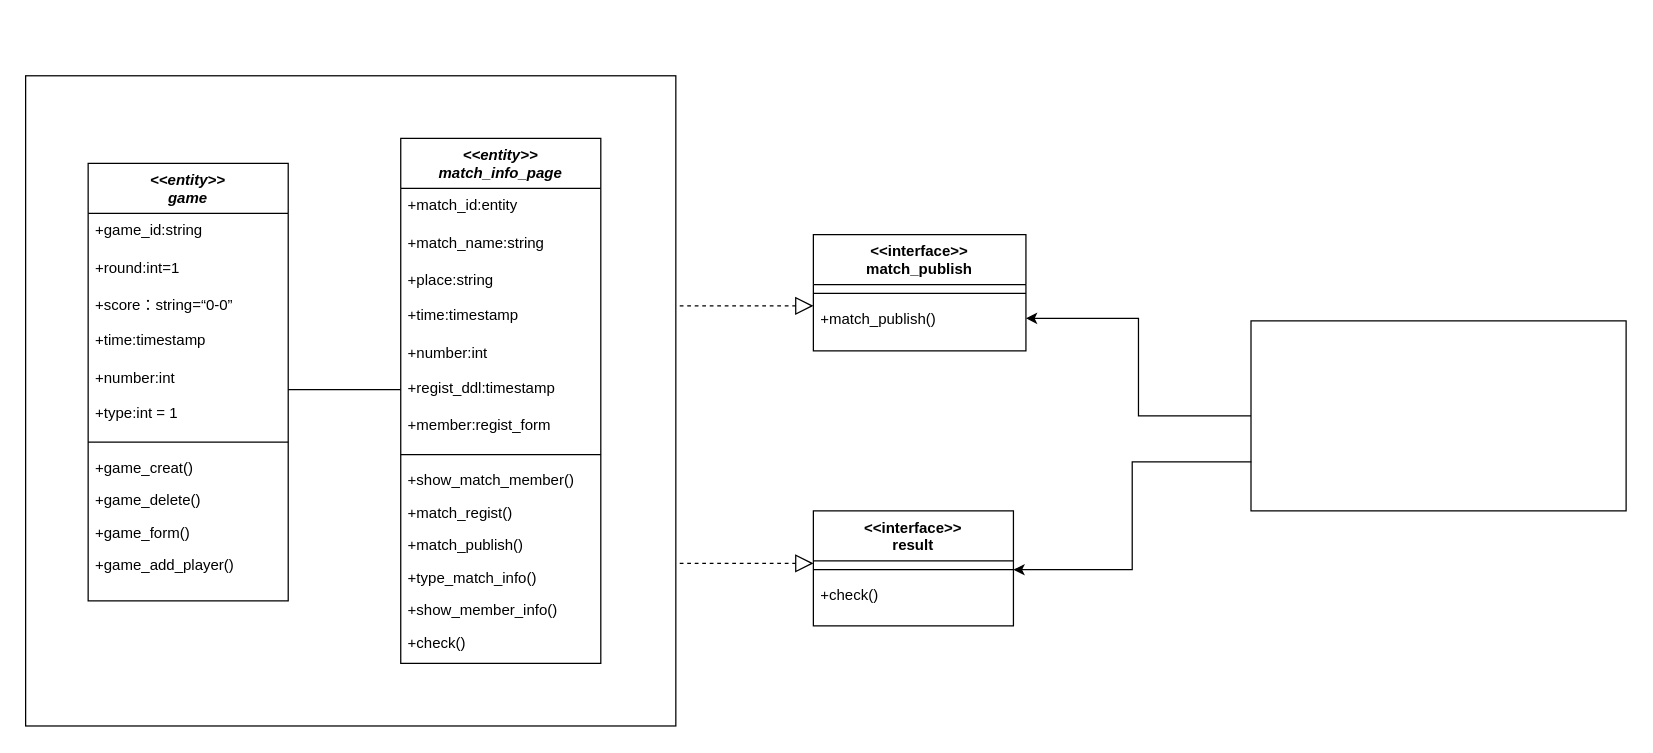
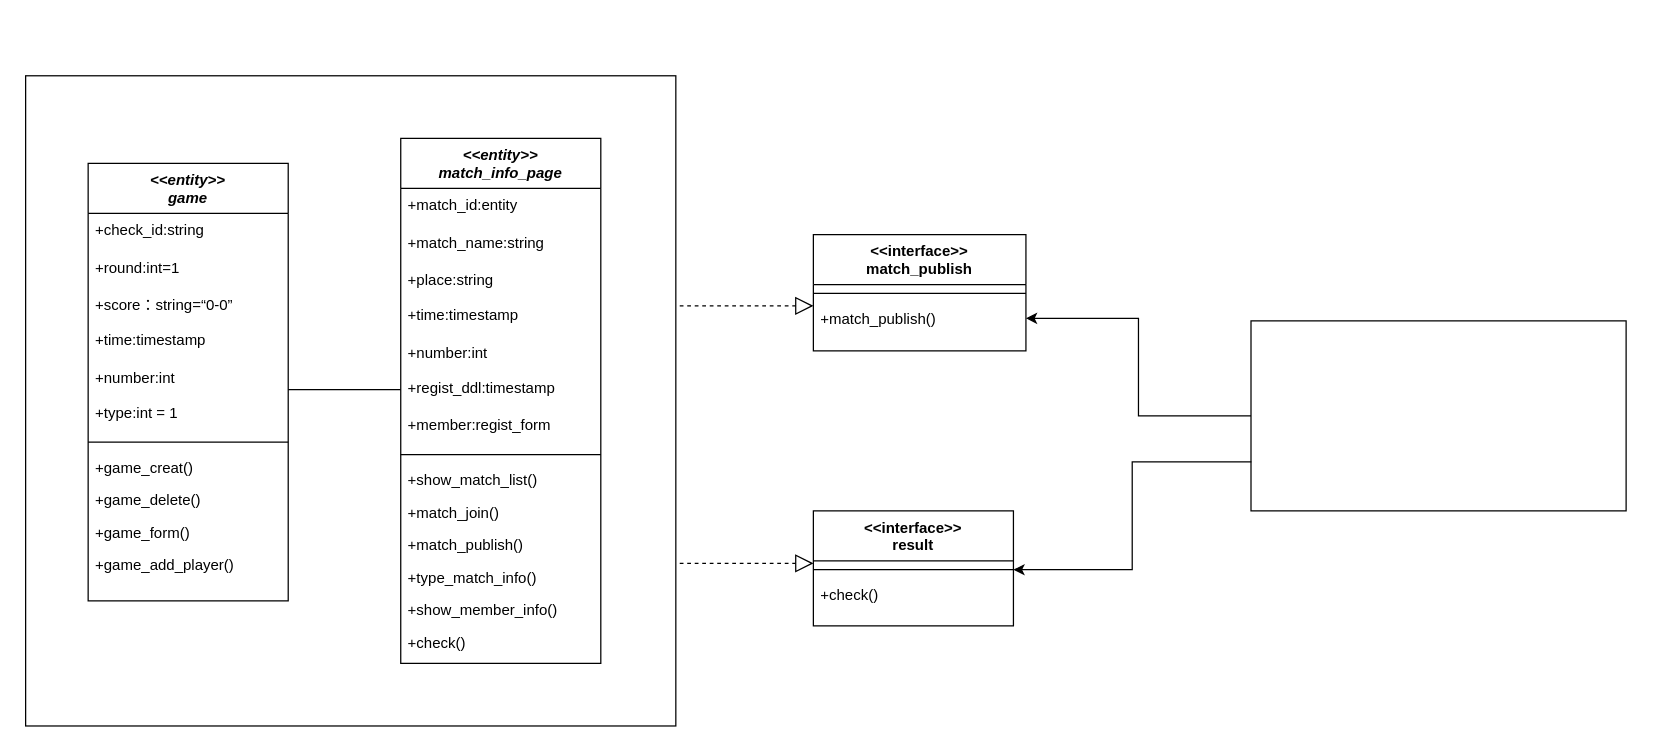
node "+game_id:string": label "+game_id:string" -> "+check_id:string"
node "+show_match_member()": label "+show_match_member()" -> "+show_match_list()"
node "+match_regist()": label "+match_regist()" -> "+match_join()"
